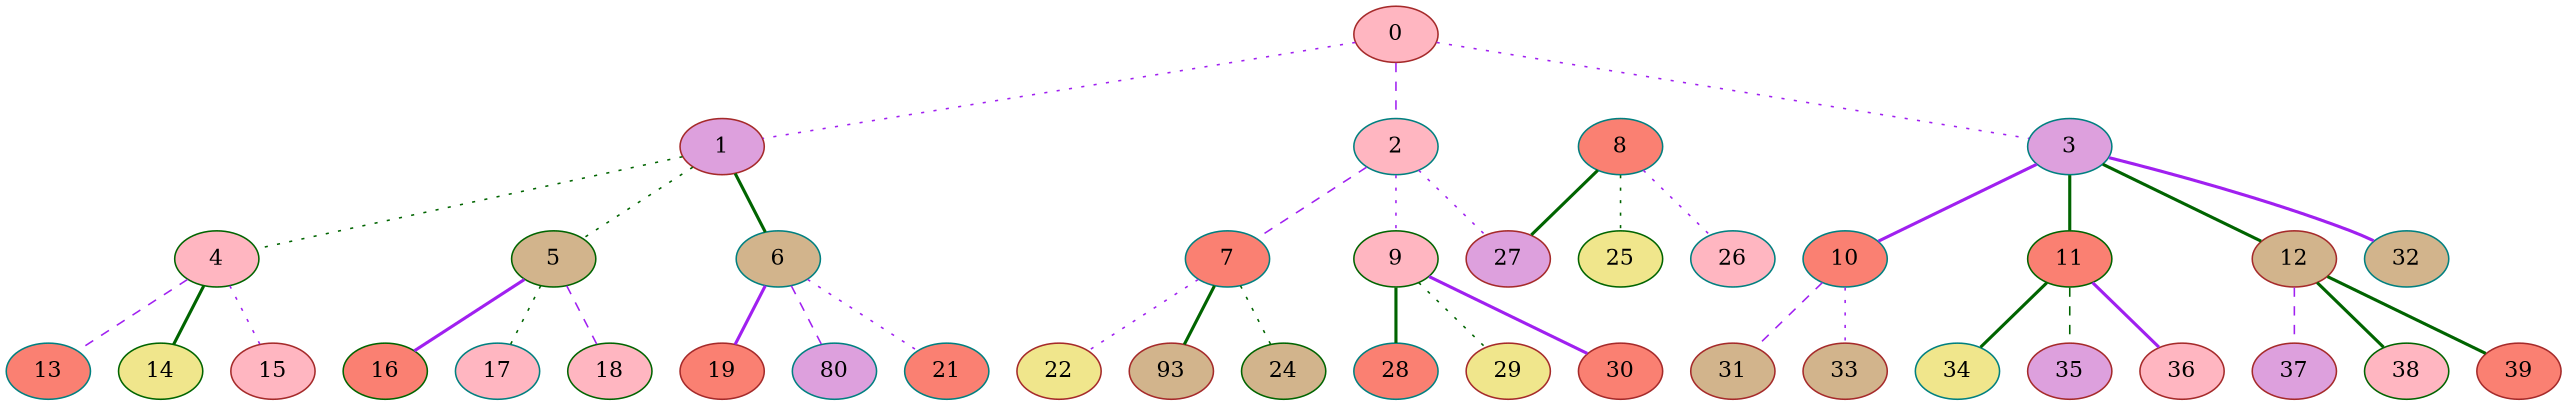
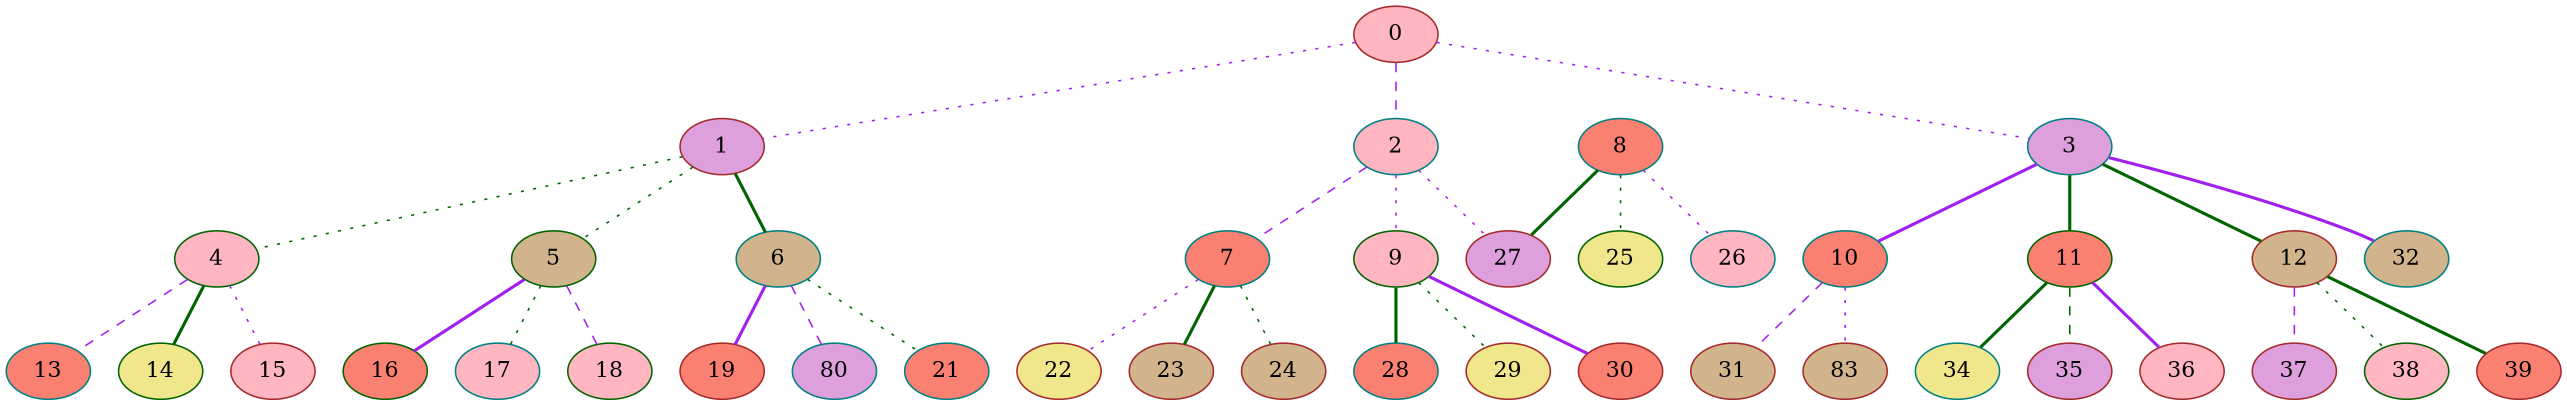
edge "6" -- "21": color purple -> darkgreen
edge "12" -- "38": style bold -> dotted
node "93": label "93" -> "23"
node "24": color darkgreen -> brown
node "33": label "33" -> "83"
